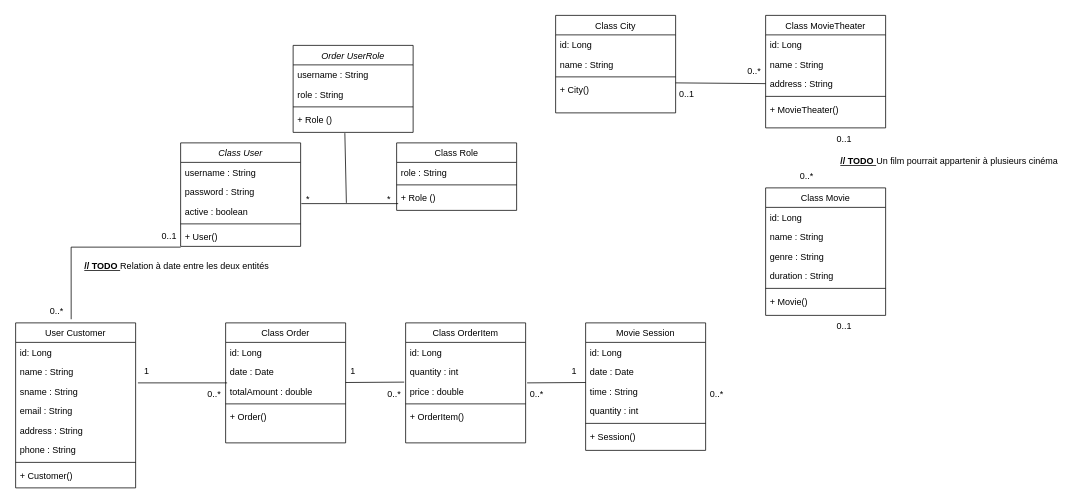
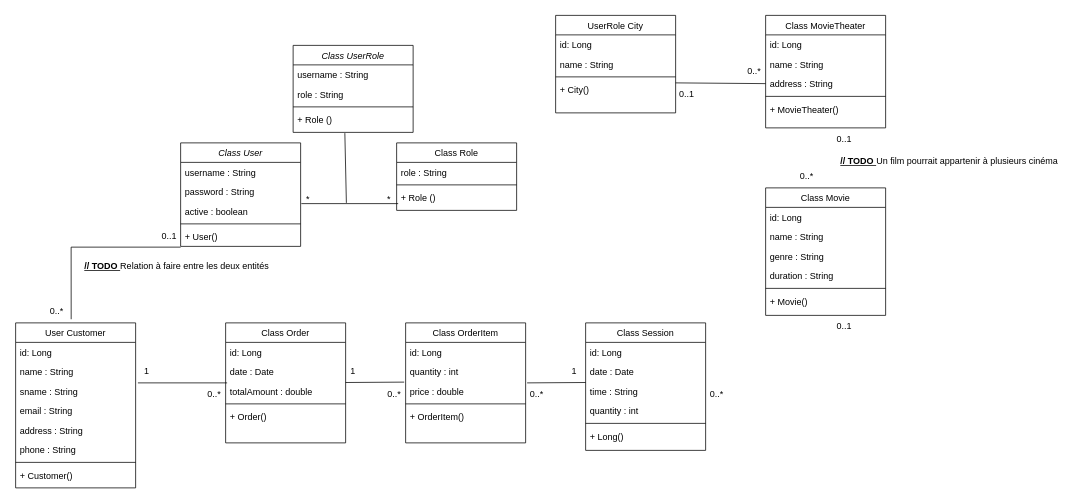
node "Class City": label "Class City" -> "UserRole City"
node "Order UserRole": label "Order UserRole" -> "Class UserRole"
node "// TODO Relation à date entre les deux entités": label "// TODO Relation à date entre les deux entités" -> "// TODO Relation à faire entre les deux entités"
node "Movie Session": label "Movie Session" -> "Class Session"
node "+ Session()": label "+ Session()" -> "+ Long()"
